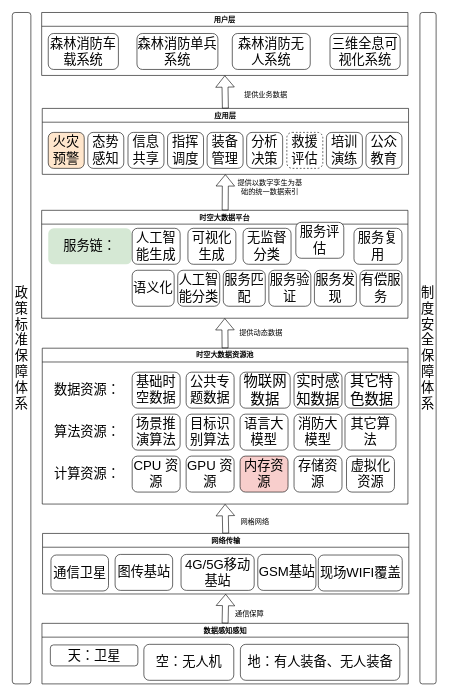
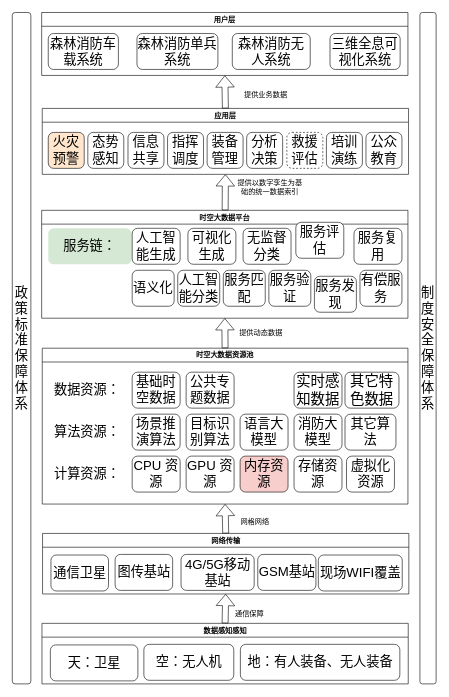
node "服务发现": moved (336, 288) -> (336, 294)
node "物联网数据": removed
node "天：卫星": size 88x21 -> 88x36
